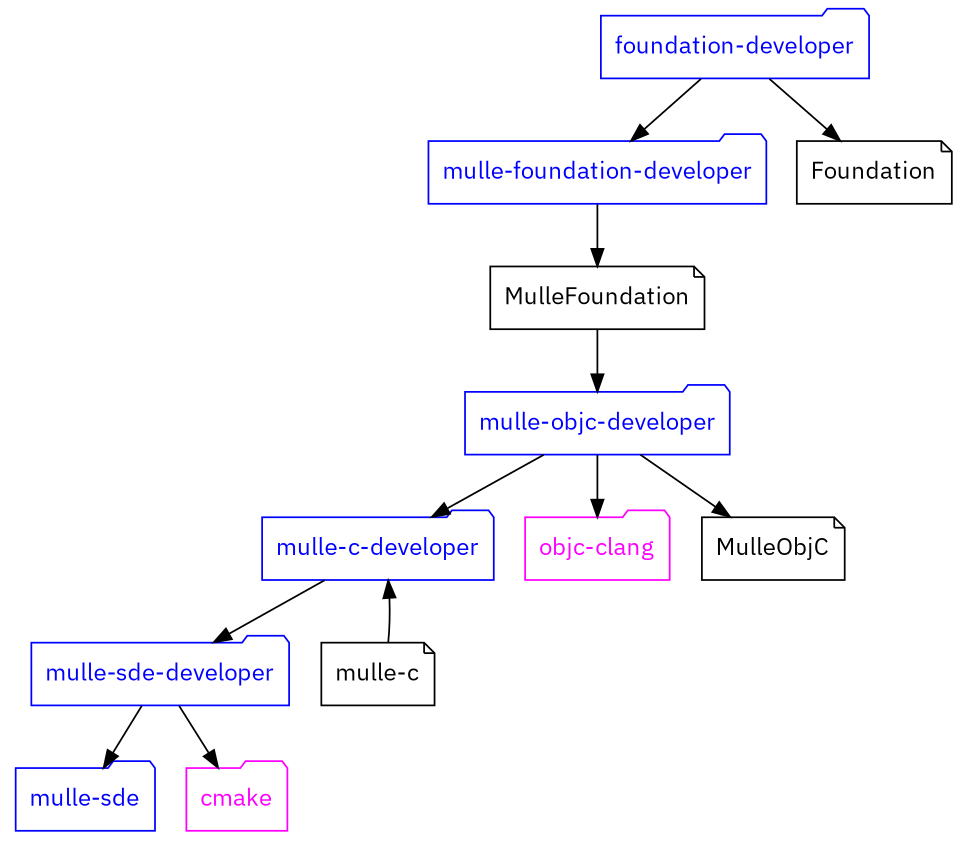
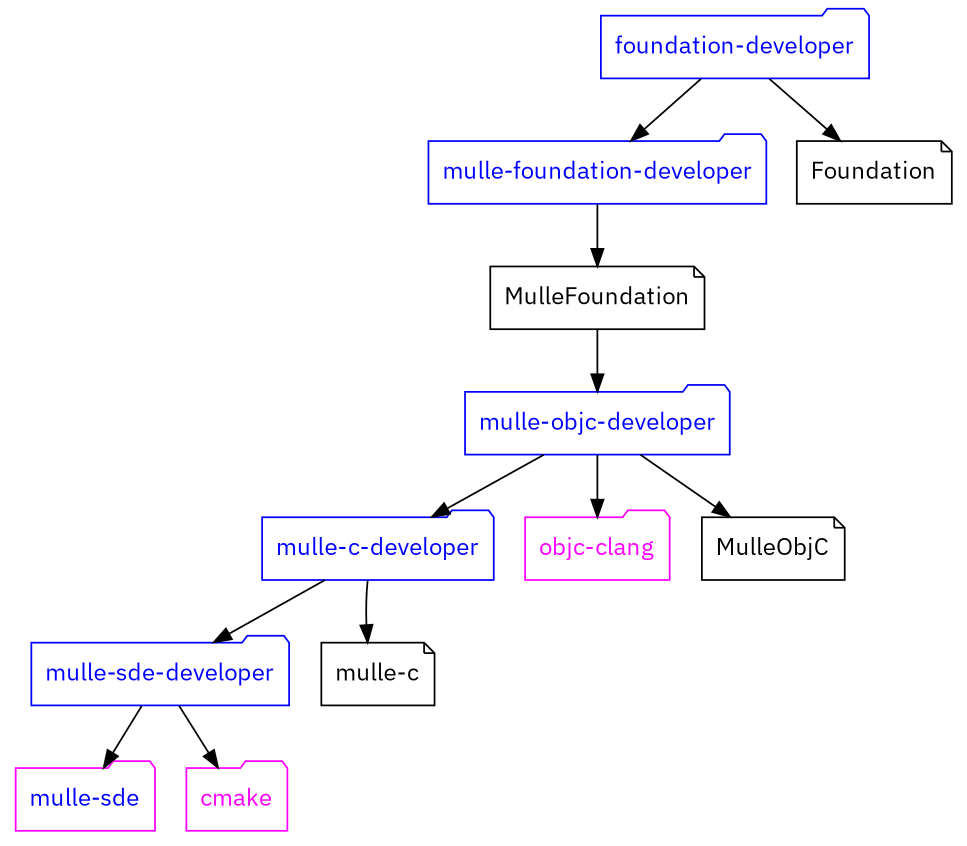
edge "mulle-c" -> "mulle-c-developer": reversed
node "mulle-sde": color blue -> magenta
